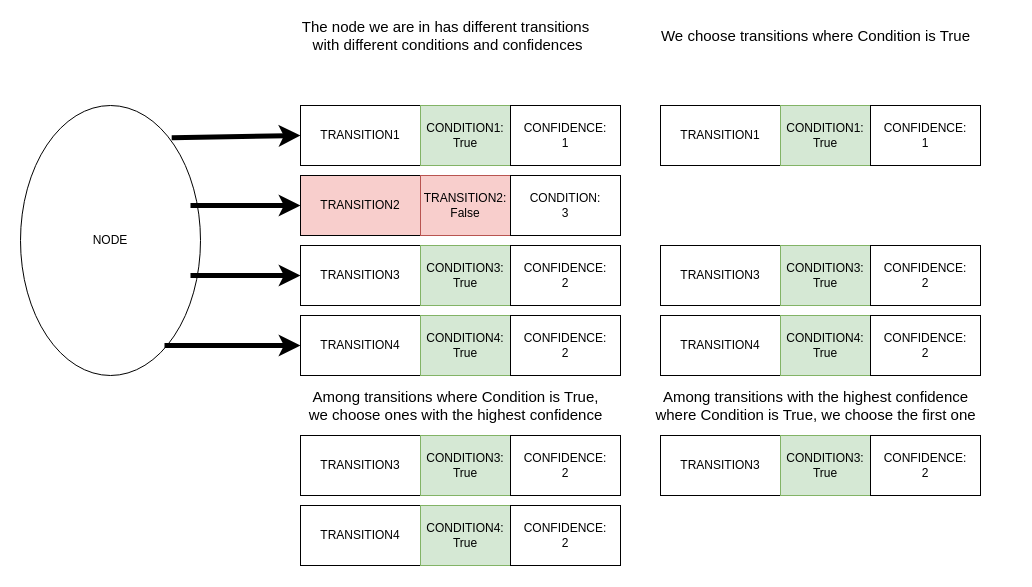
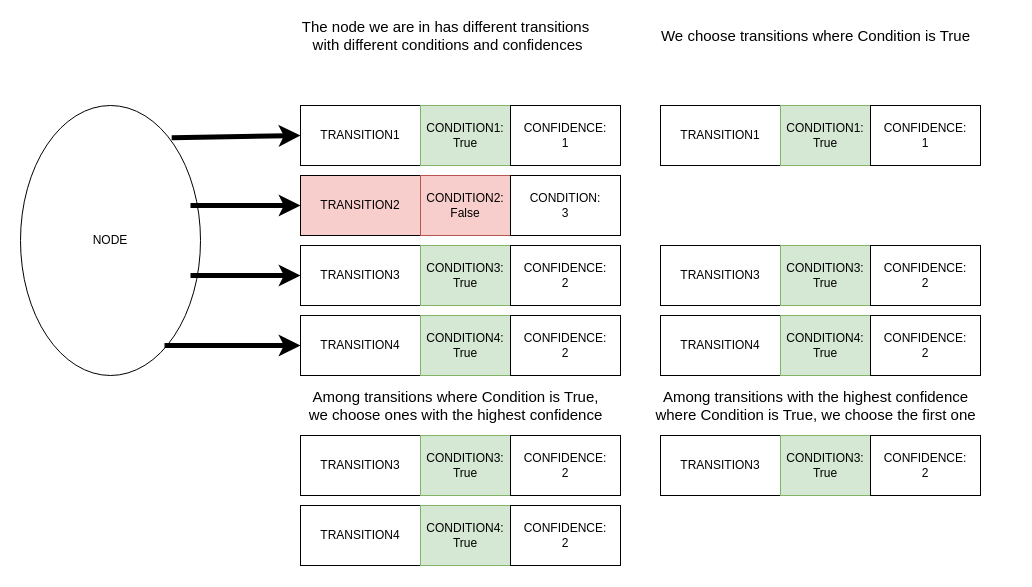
node "TRANSITION2: False": label "TRANSITION2: False" -> "CONDITION2: False"
